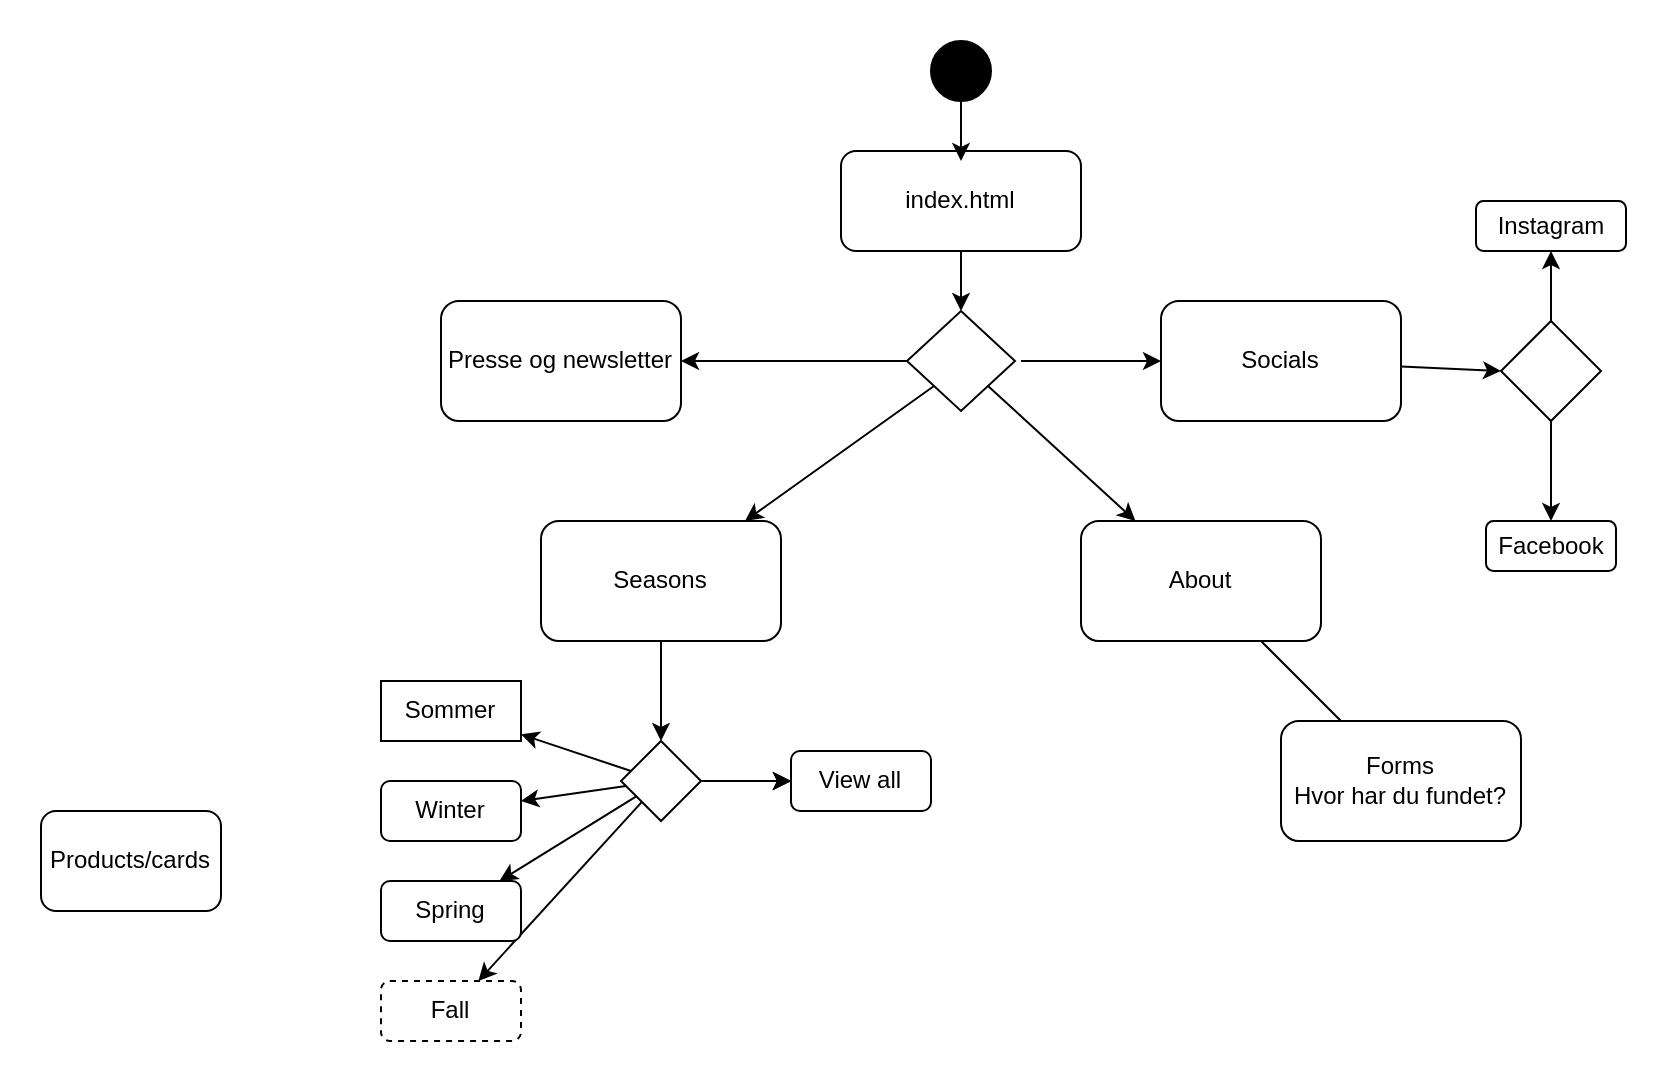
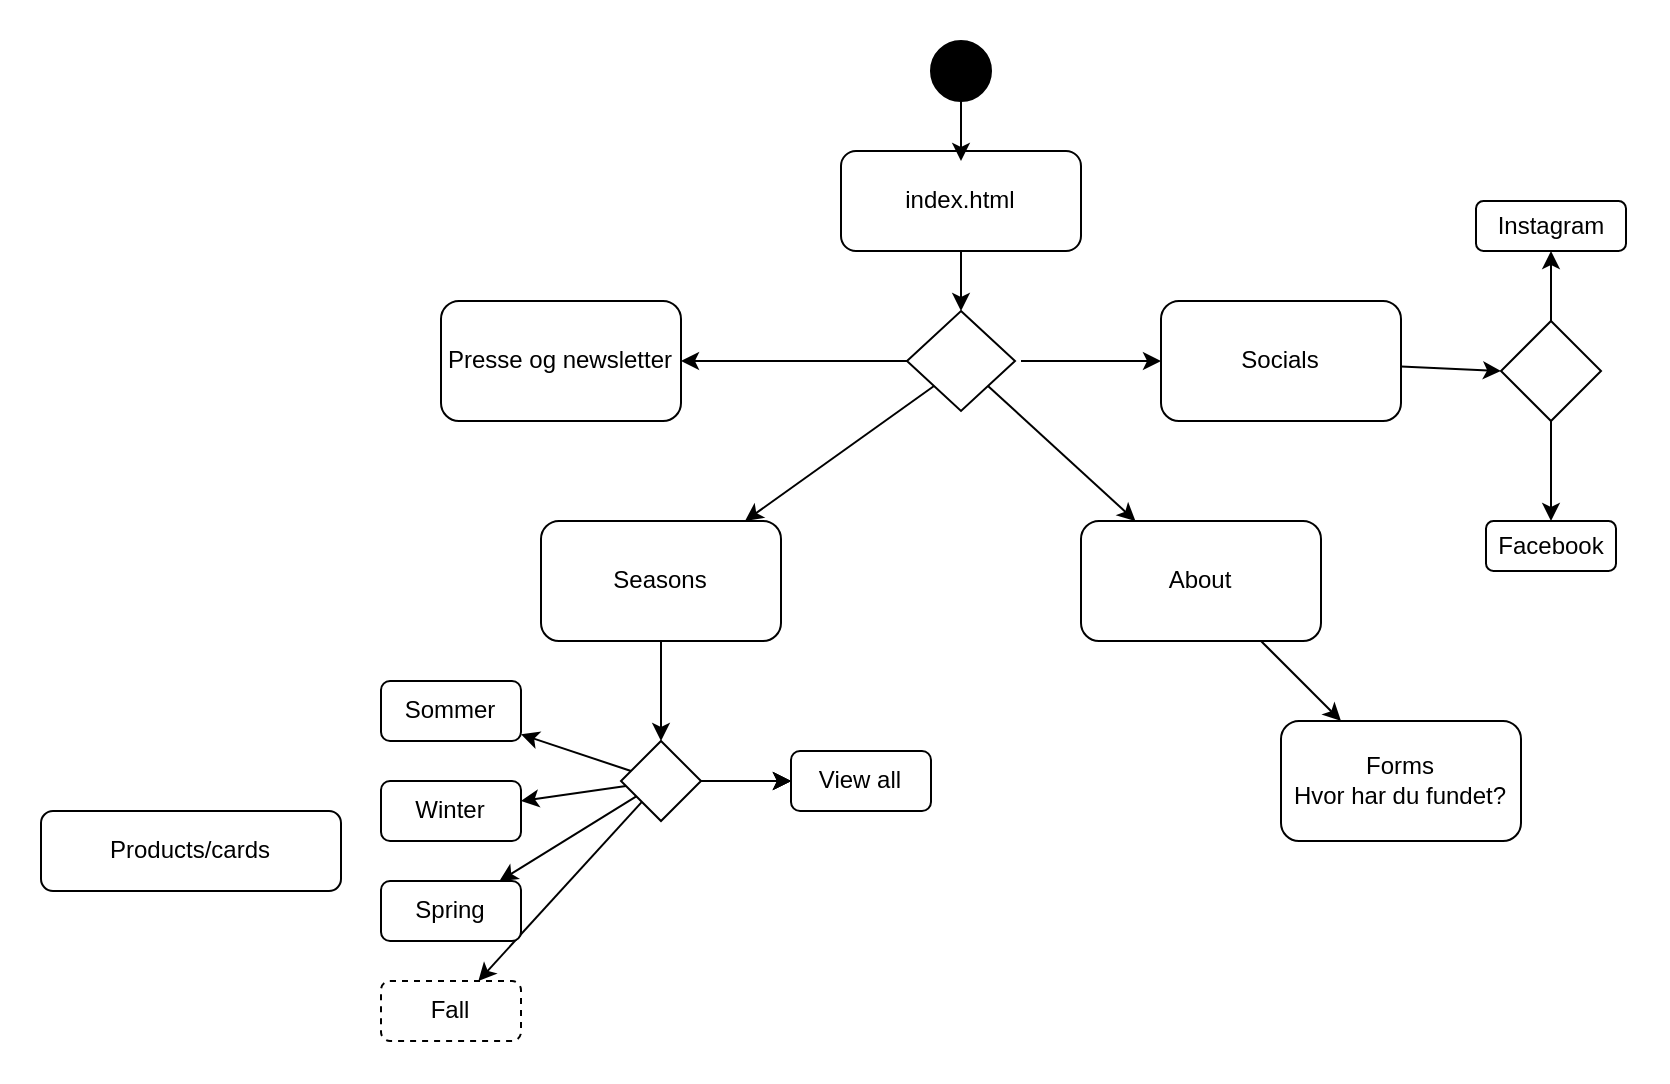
node "Sommer": shape rectangle -> rounded rectangle
edge "About" -- "Forms Hvor har du fundet?": arrowhead none -> classic
node "Products/cards": size 180x100 -> 300x80
